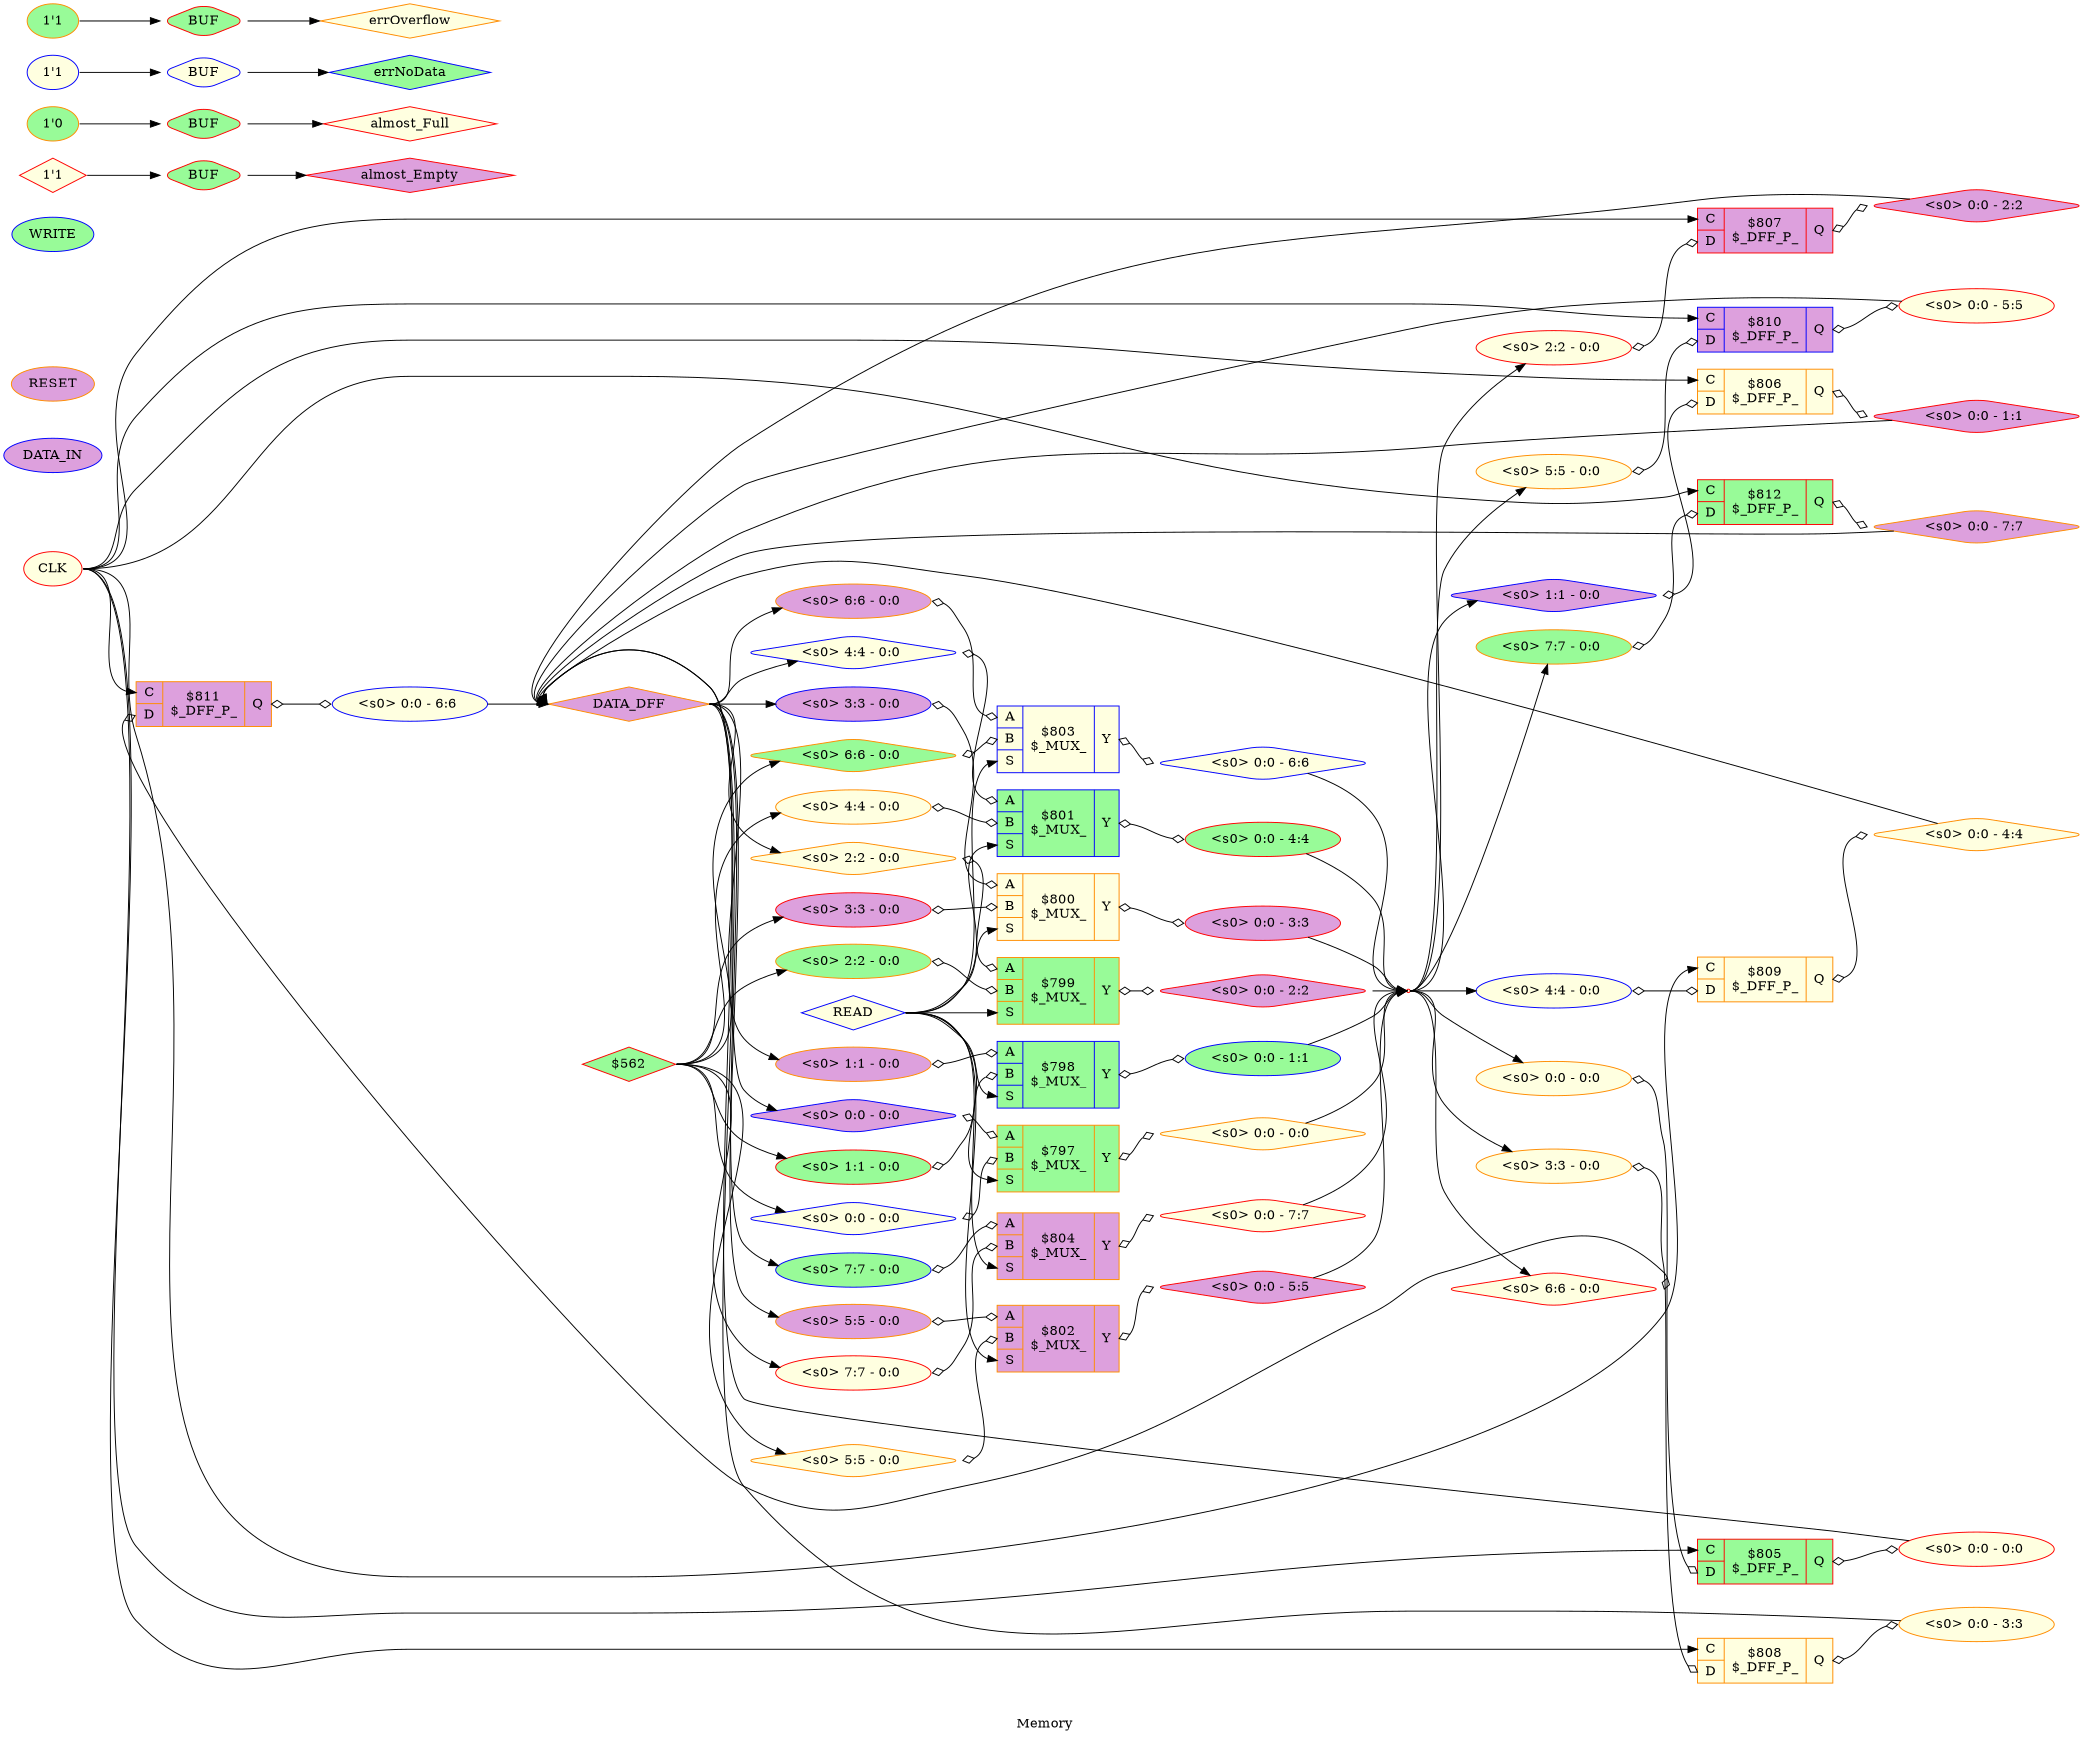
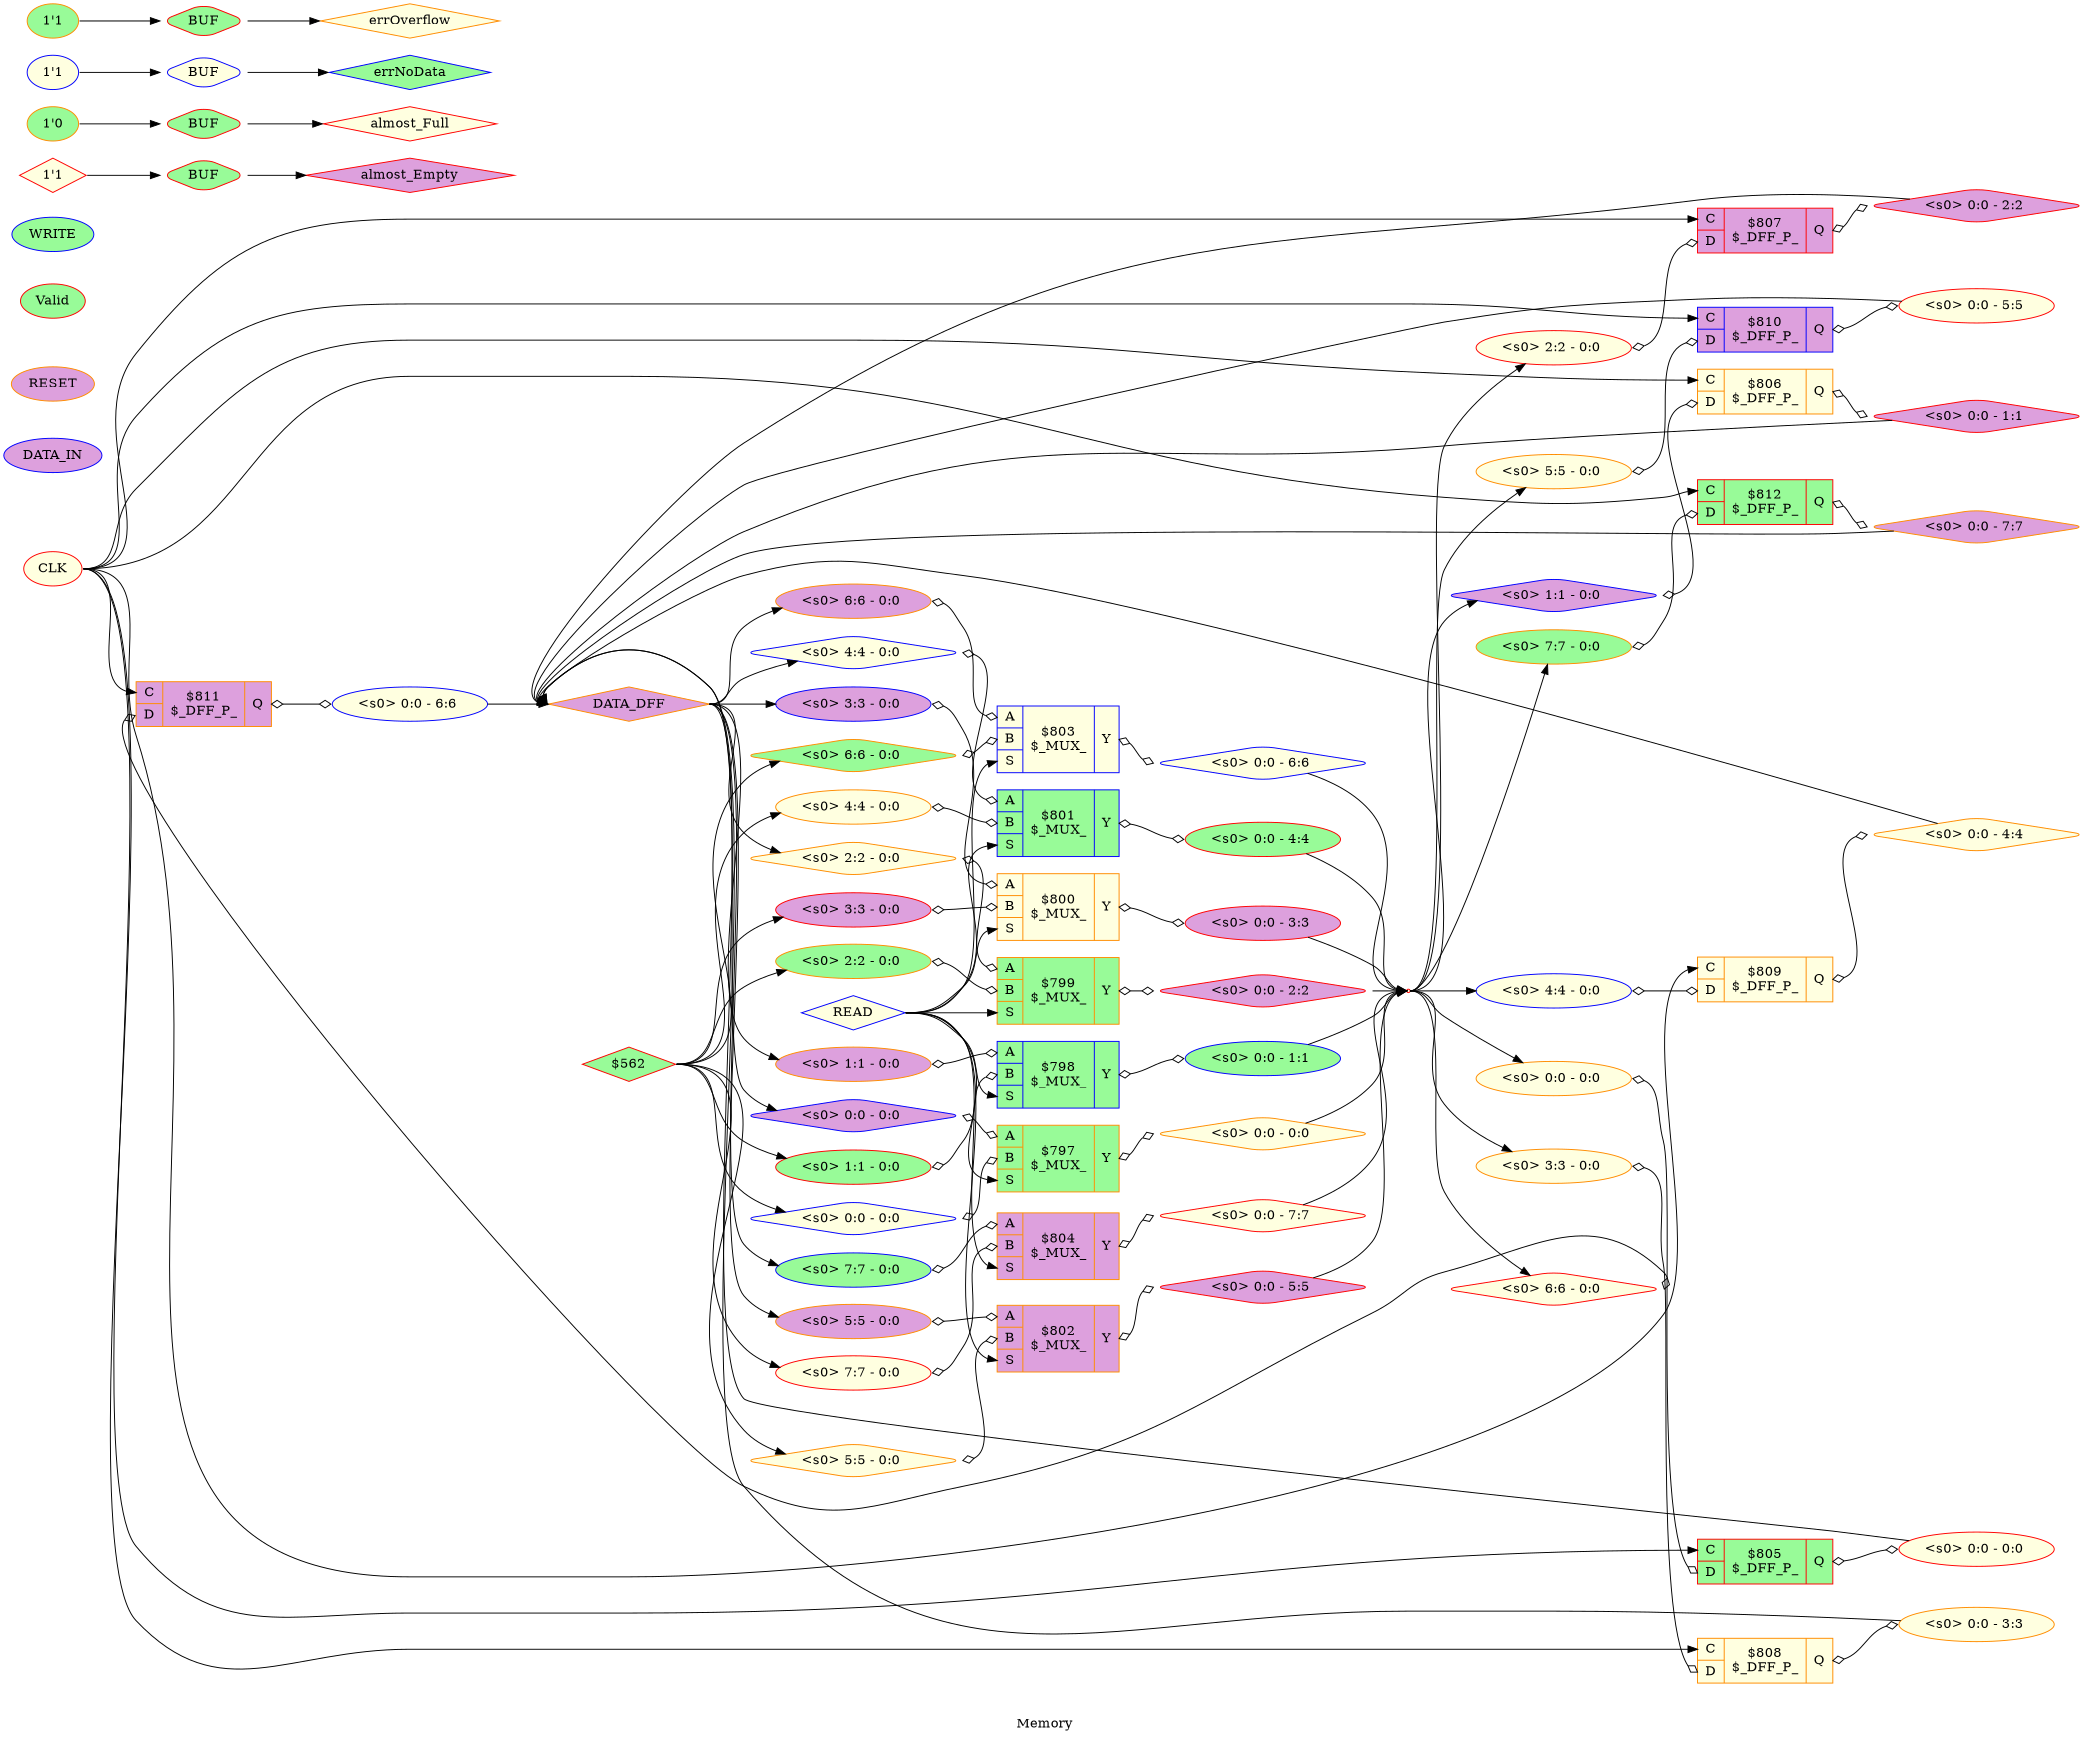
node "Valid": added
